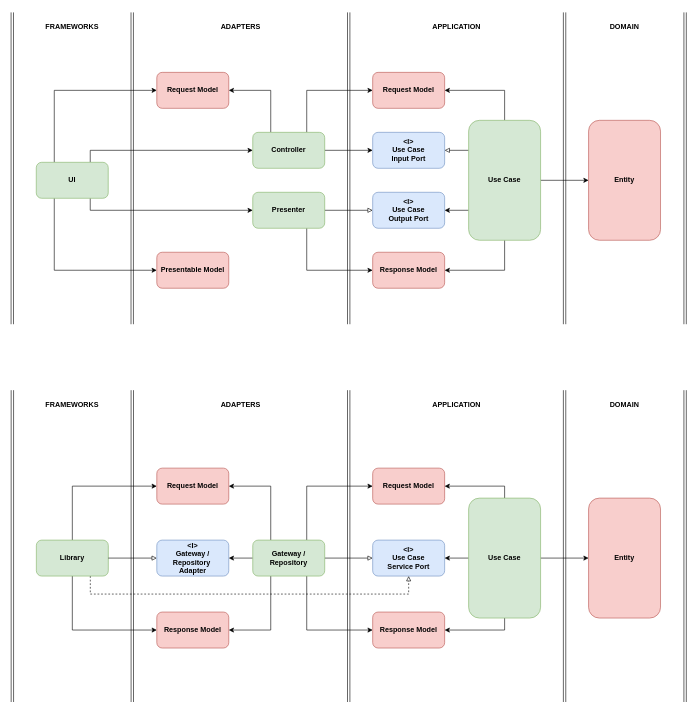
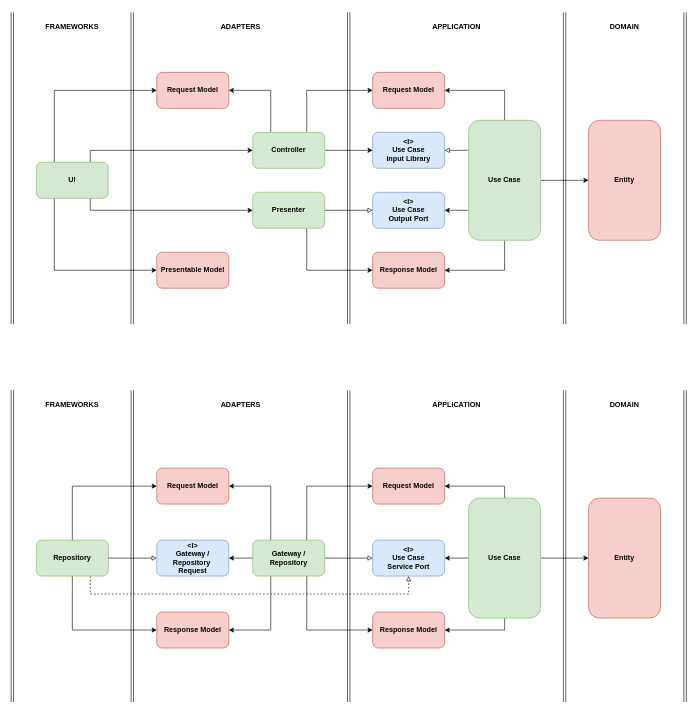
node "<I> Use Case Input Port": label "<I> Use Case Input Port" -> "<I> Use Case Input Library"
node "Library": label "Library" -> "Repository"
node "<I> Gateway / Repository Adapter": label "<I> Gateway / Repository Adapter" -> "<I> Gateway / Repository Request"
